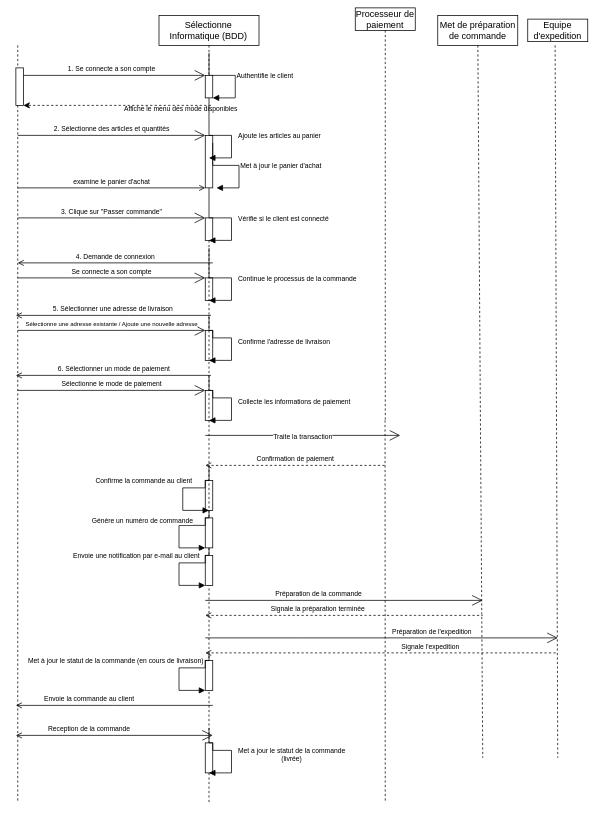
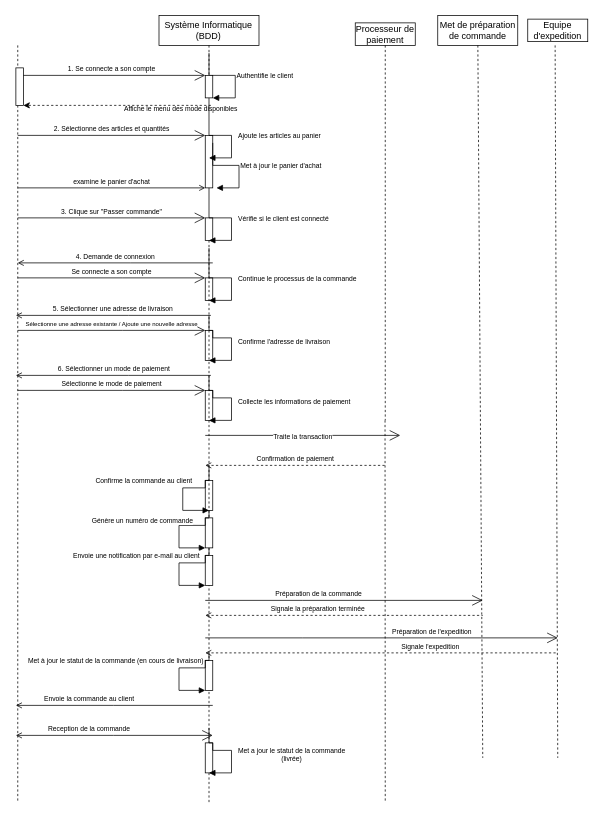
node "Processeur de paiement": moved (385, 19) -> (385, 34)
node "Sélectionne Informatique (BDD)": label "Sélectionne Informatique (BDD)" -> "Système Informatique (BDD)"
